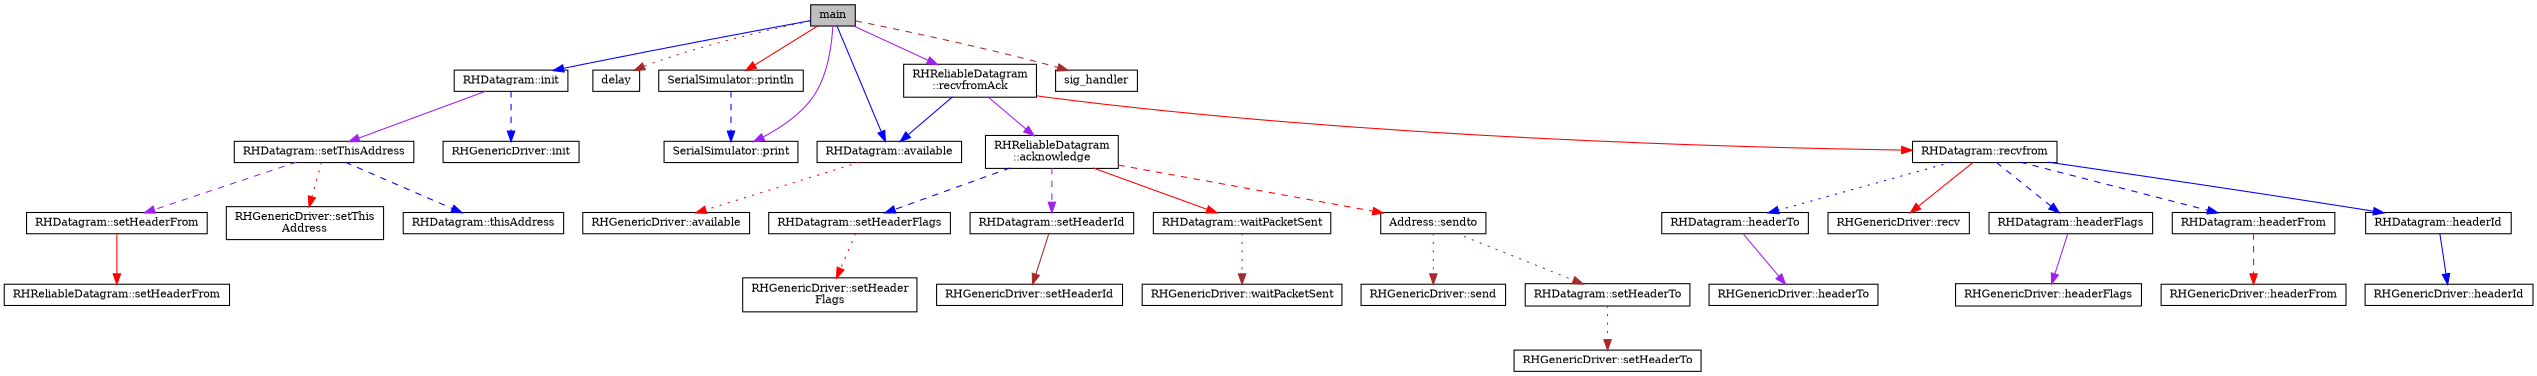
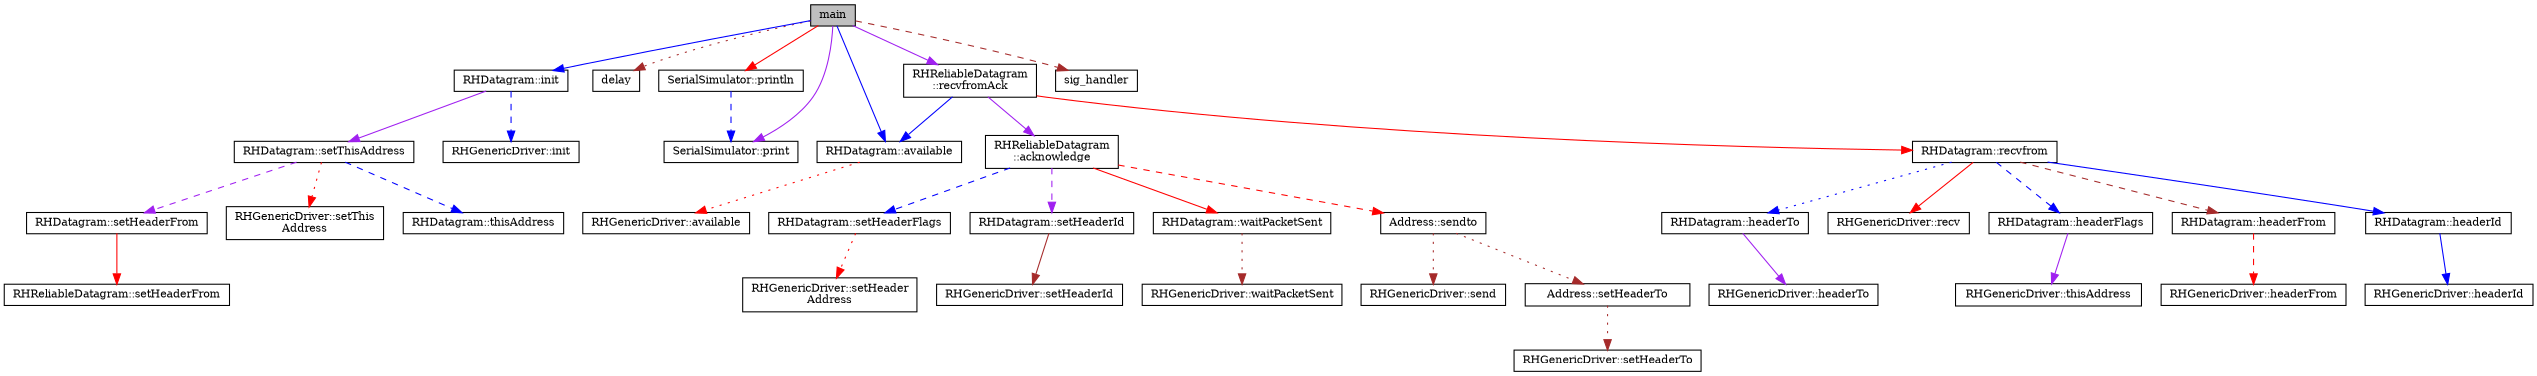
edge "RHDatagram::recvfrom" -> "RHDatagram::headerFrom": color blue -> brown
node "RHGenericDriver::setHeader Flags": label "RHGenericDriver::setHeader Flags" -> "RHGenericDriver::setHeader Address"
node "RHDatagram::setHeaderTo": label "RHDatagram::setHeaderTo" -> "Address::setHeaderTo"
node "RHGenericDriver::headerFlags": label "RHGenericDriver::headerFlags" -> "RHGenericDriver::thisAddress"
